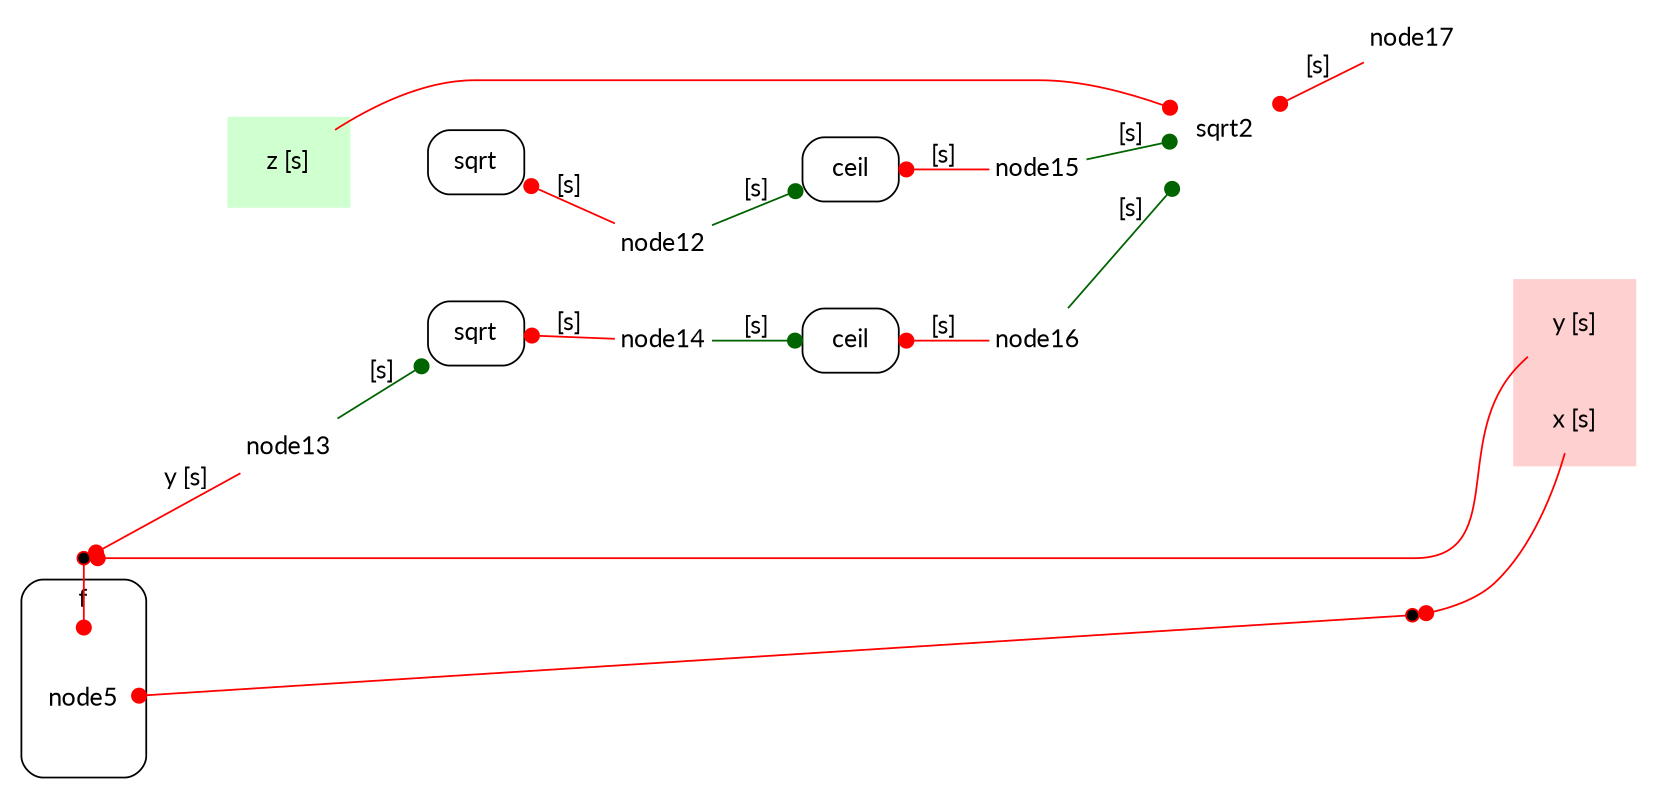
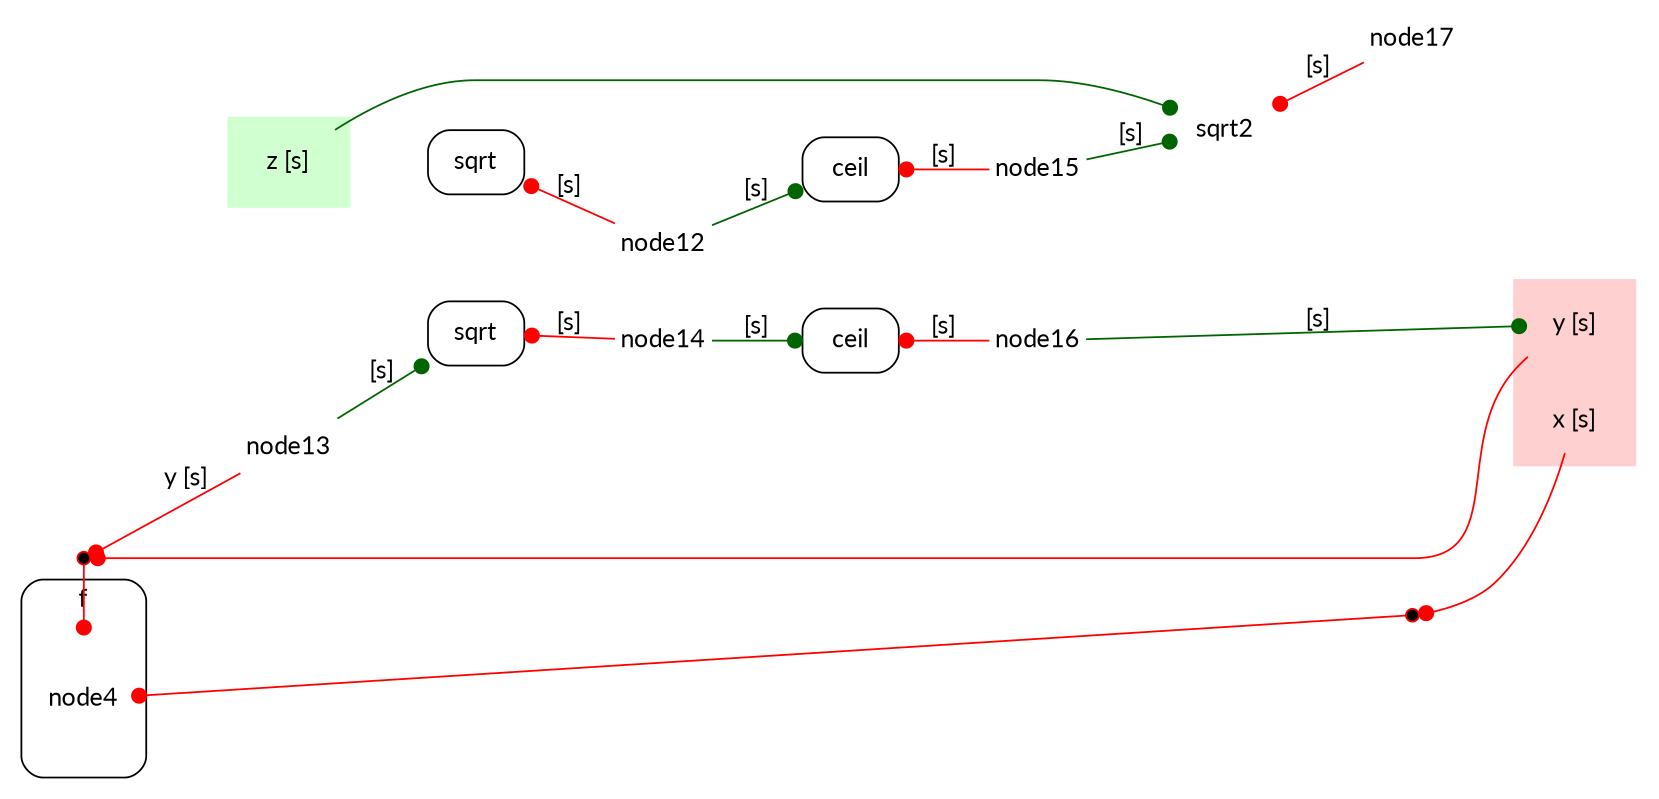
edge "sqrt2" -- "z [s]": color red -> darkgreen
edge "sqrt2" -- "node16": now "y [s]" -- "node16"
node "node5": label "node5" -> "node4"
